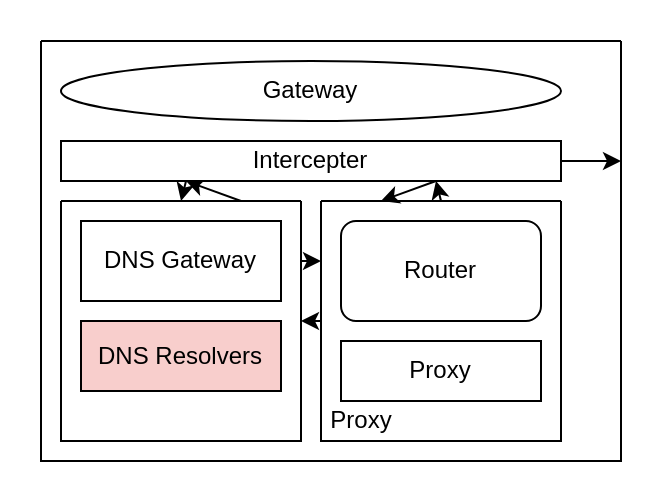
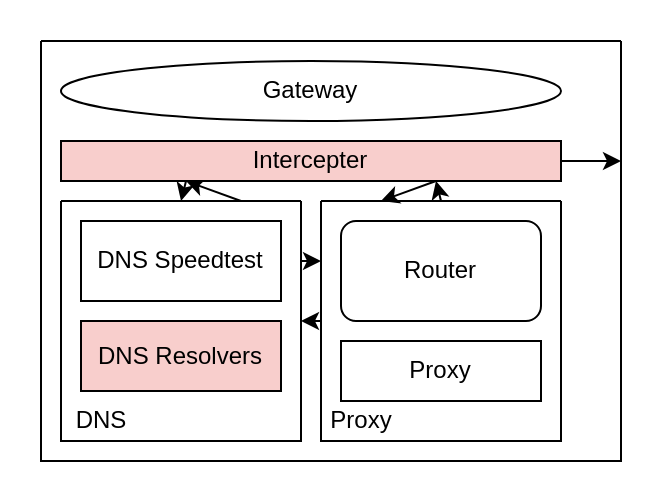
node "Intercepter": fillcolor #ffffff -> #f8cecc
node "DNS Gateway": label "DNS Gateway" -> "DNS Speedtest"
node "DNS": added
